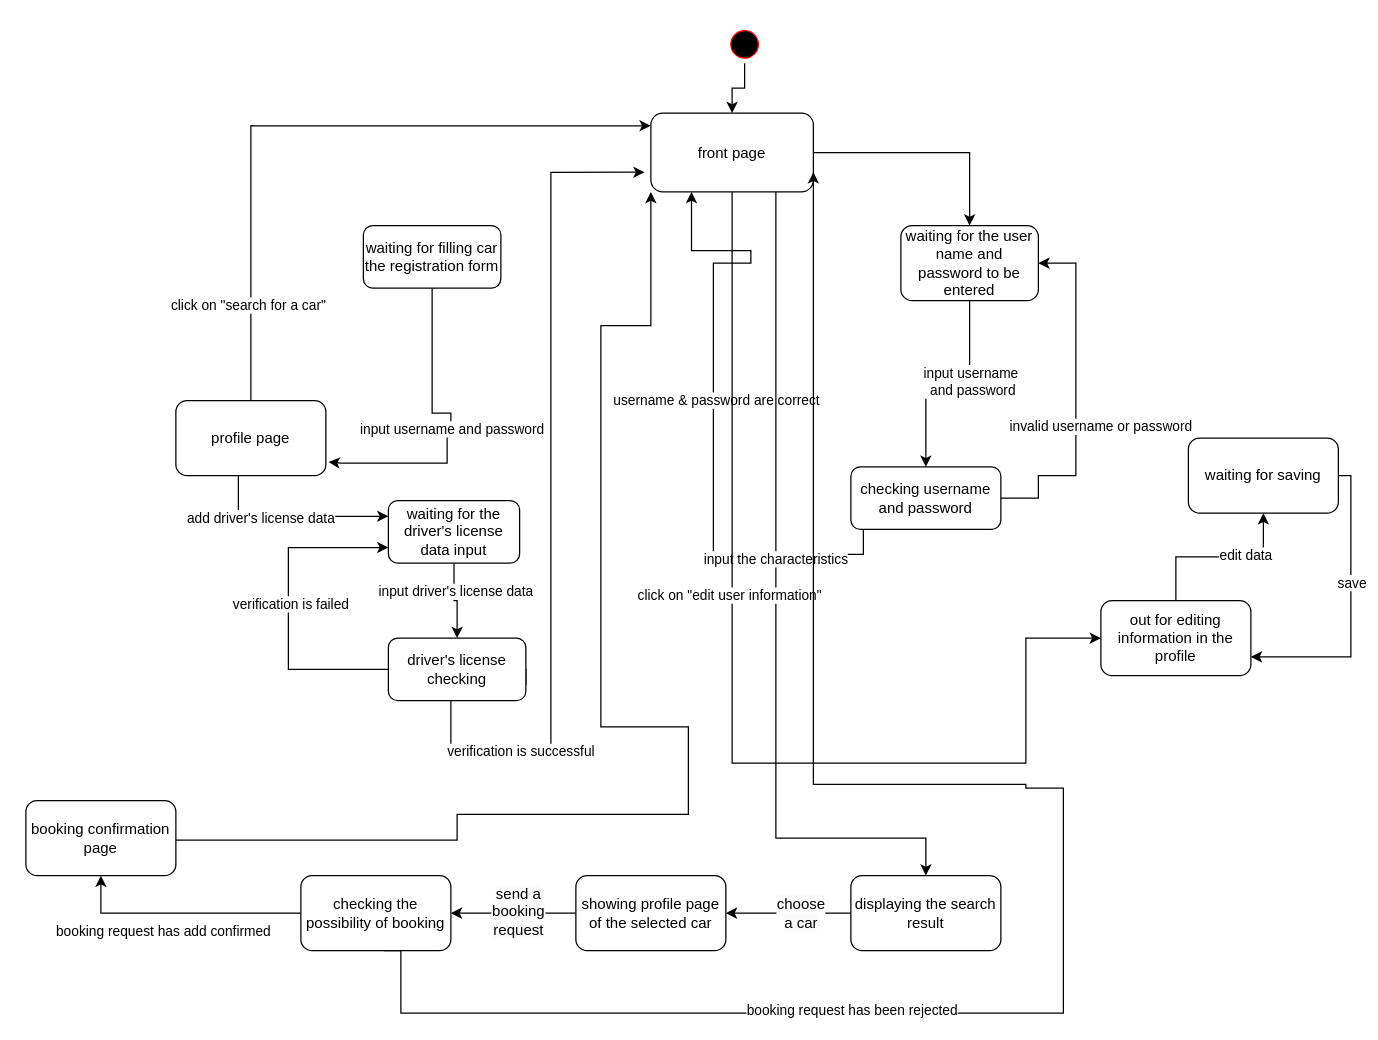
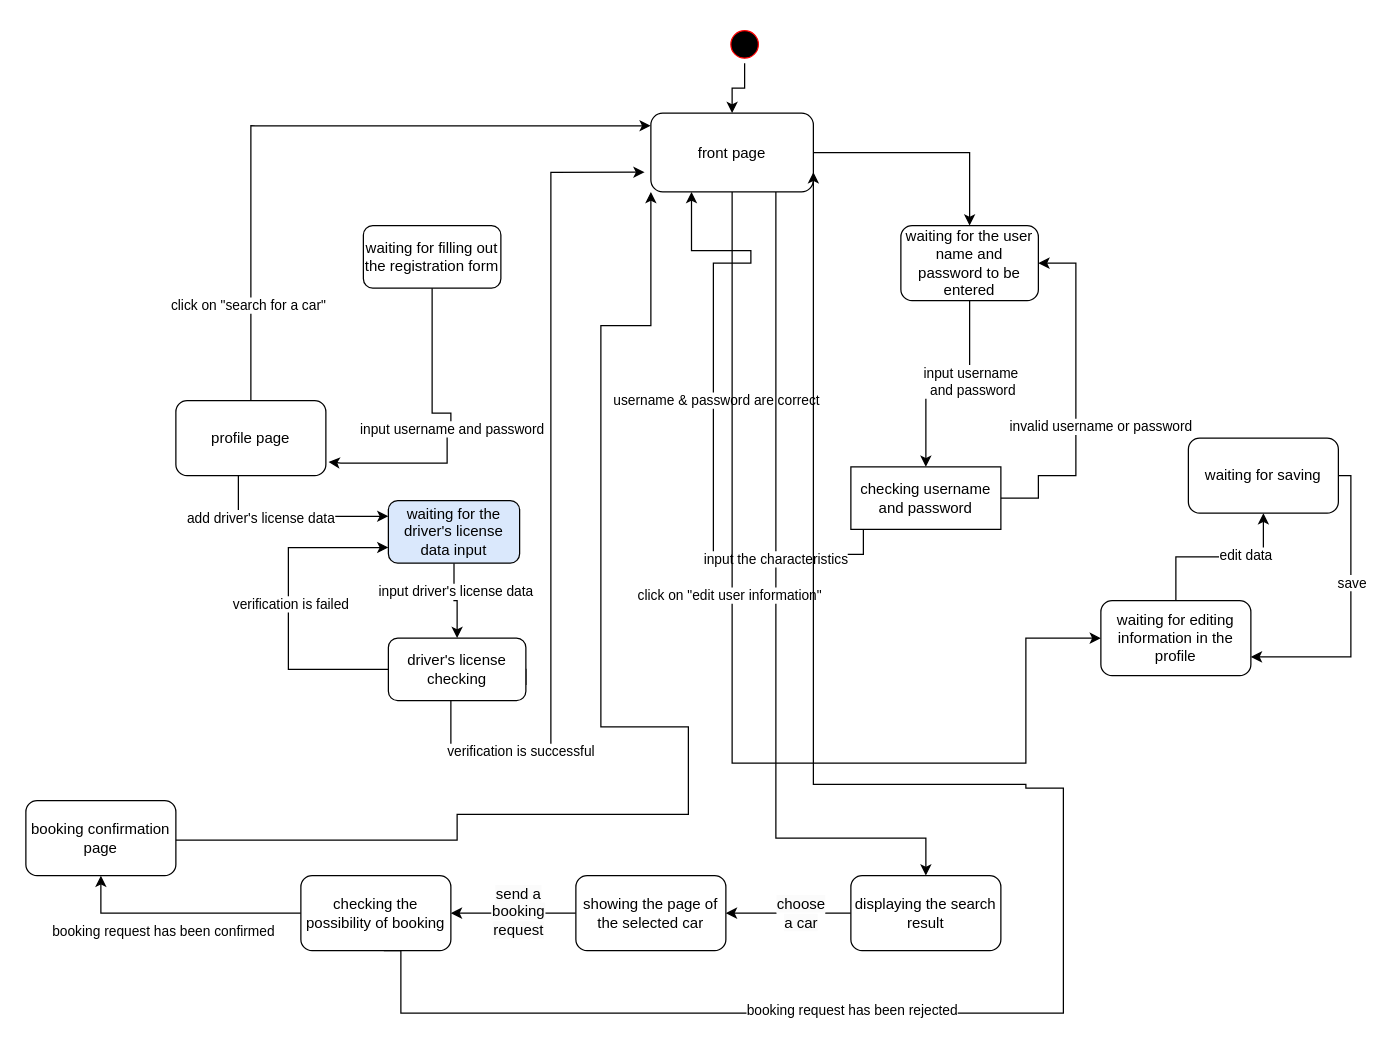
node "waiting for filling car the registration form": label "waiting for filling car the registration form" -> "waiting for filling out the registration form"
node "checking username and password": shape rounded rectangle -> rectangle
node "waiting for the driver's license data input": fillcolor #ffffff -> #dae8fc
node "out for editing information in the profile": label "out for editing information in the profile" -> "waiting for editing information in the profile"
node "showing profile page of the selected car": label "showing profile page of the selected car" -> "showing the page of the selected car"
node "booking request has add confirmed": label "booking request has add confirmed" -> "booking request has been confirmed"
